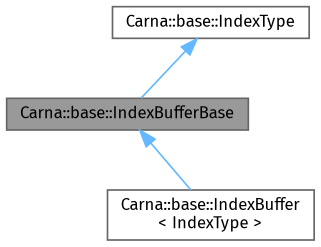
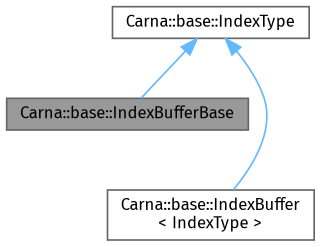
edge "Carna::base::IndexBuffer < IndexType >" -> "Carna::base::IndexBufferBase": now "Carna::base::IndexBuffer < IndexType >" -> "Carna::base::IndexType"
